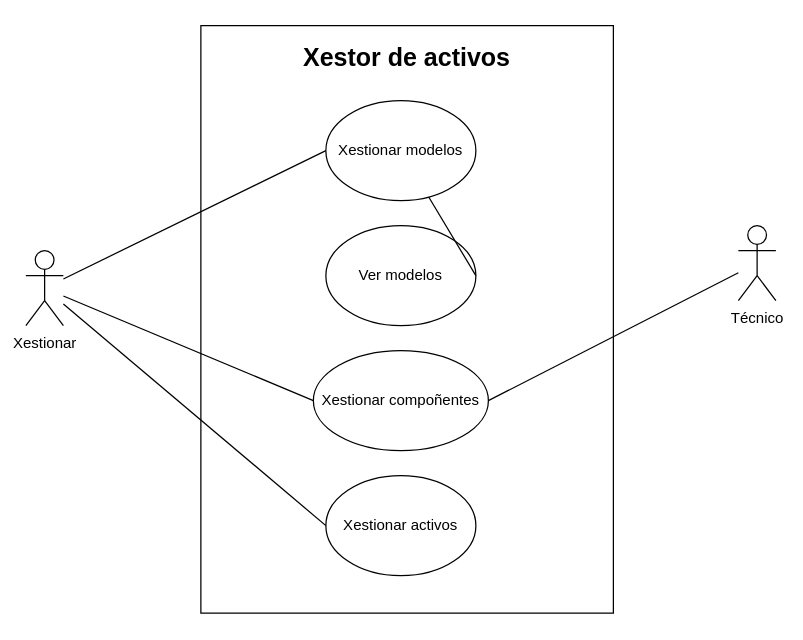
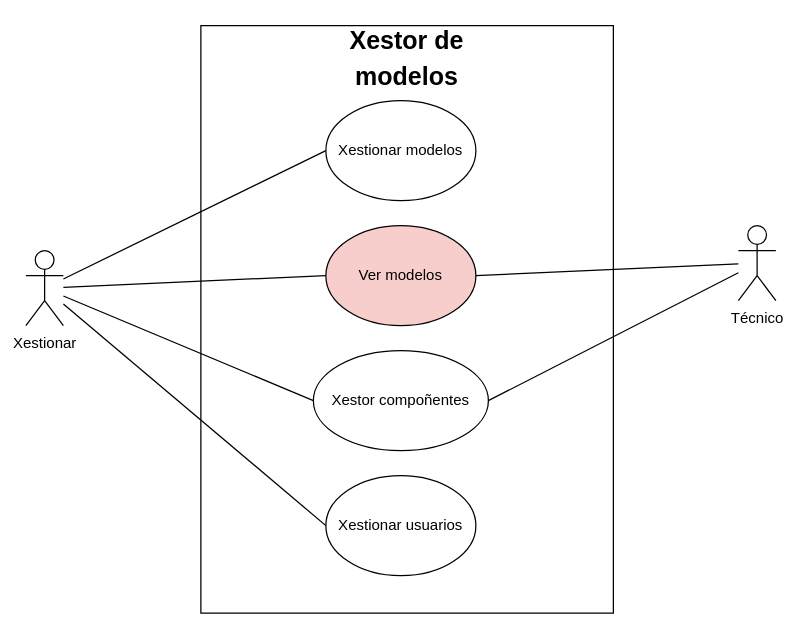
node "Xestor de activos": label "Xestor de activos" -> "Xestor de modelos"
edge "Xestionar modelos" -- "Ver modelos": now "Técnico" -- "Ver modelos"
node "Ver modelos": fillcolor #ffffff -> #f8cecc
edge "Ver modelos" -- "Xestionar": added
node "Xestionar compoñentes": label "Xestionar compoñentes" -> "Xestor compoñentes"
node "Xestionar activos": label "Xestionar activos" -> "Xestionar usuarios"
